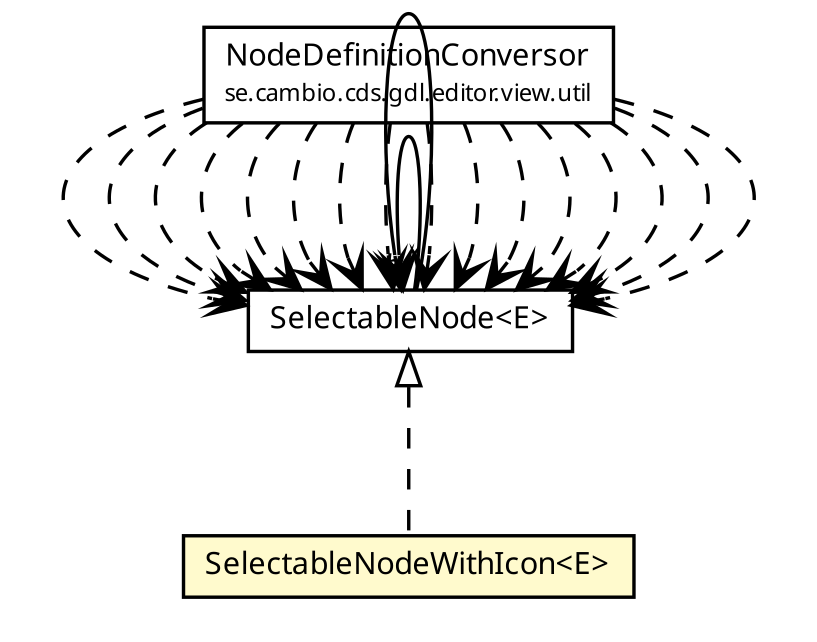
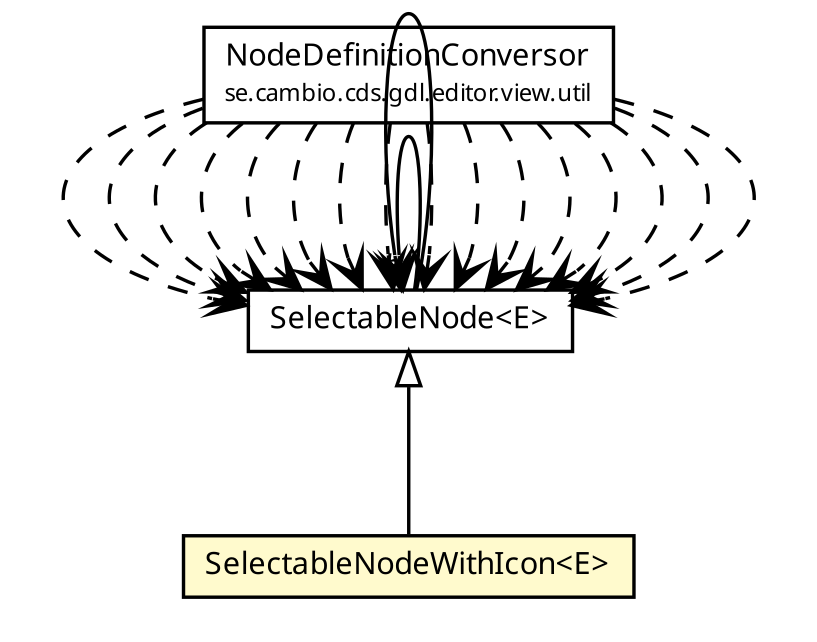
edge "SelectableNodeWithIcon<E>" -> "SelectableNode<E>": style dashed -> solid
